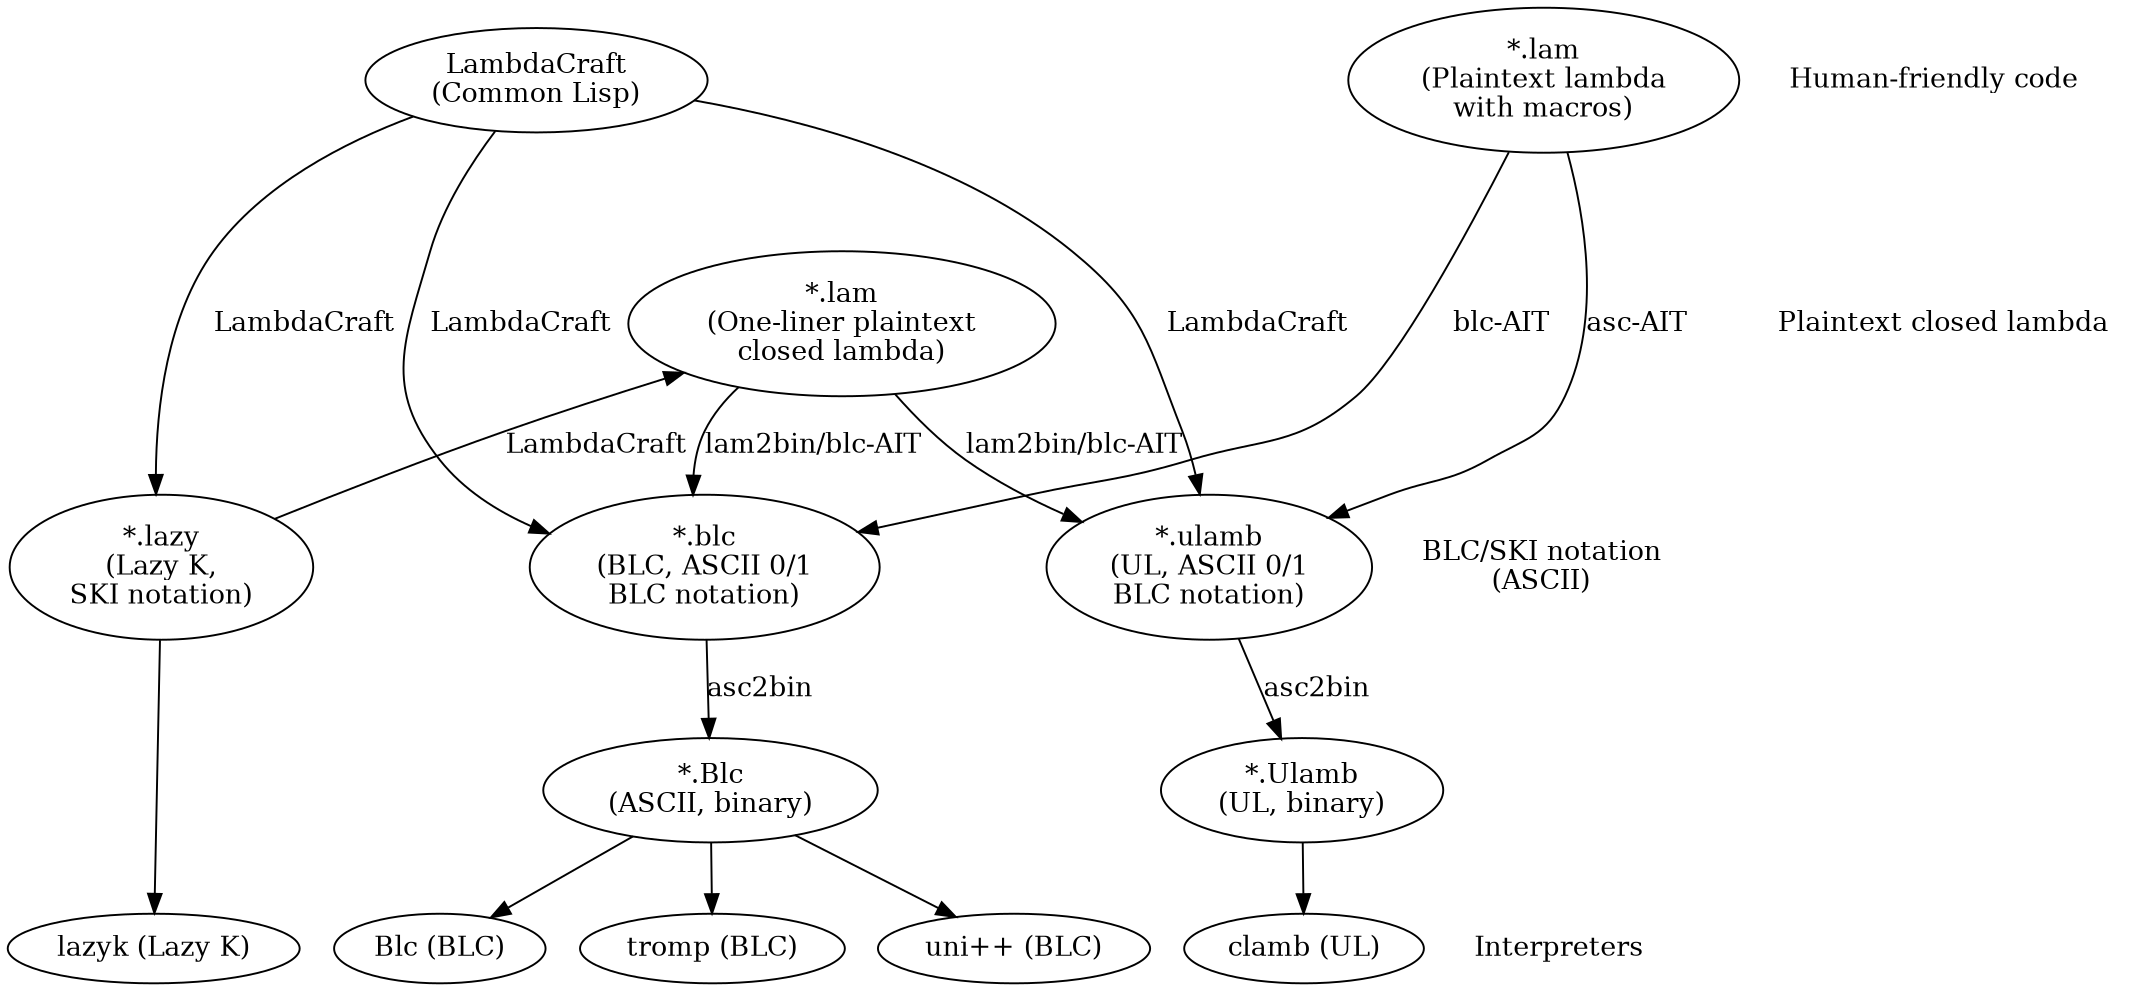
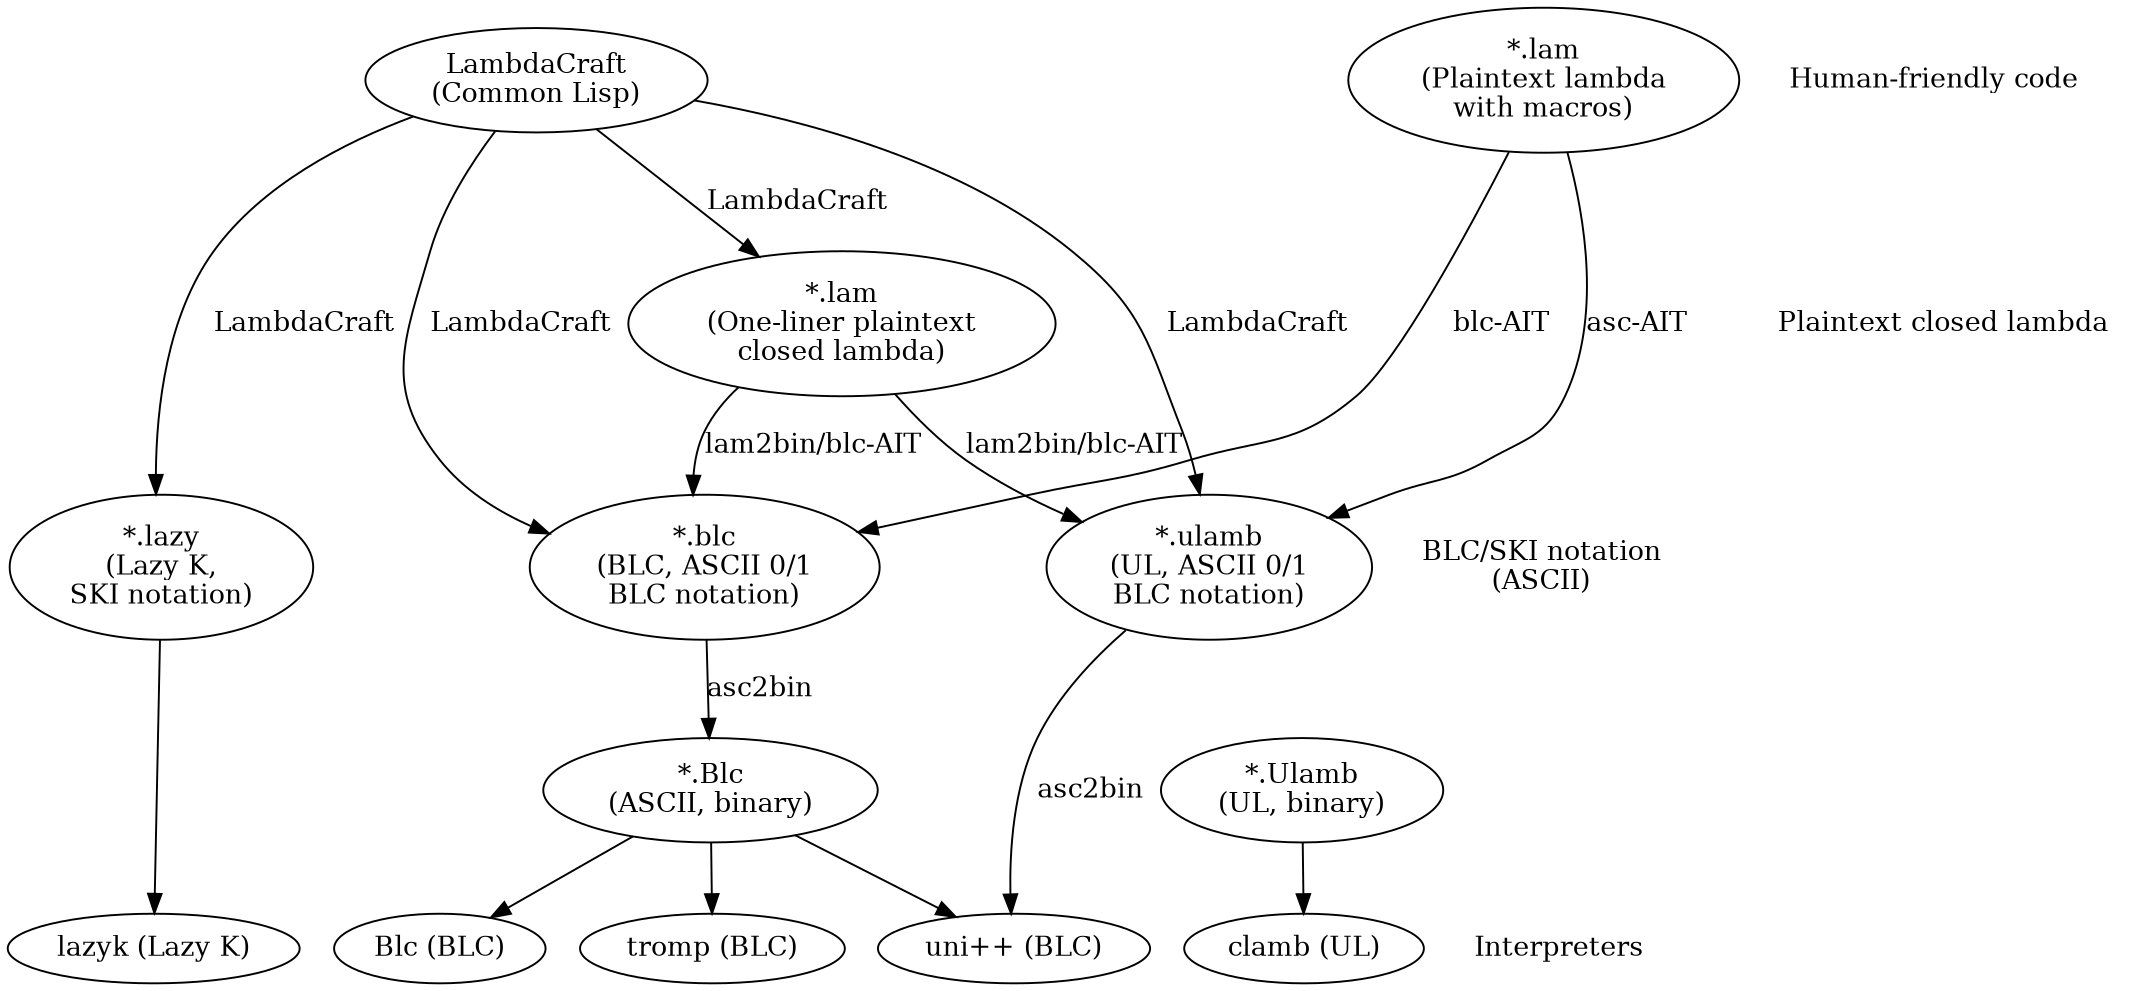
edge "*.lazy (Lazy K, SKI notation)" -> "*.lam (One-liner plaintext closed lambda)": now "LambdaCraft (Common Lisp)" -> "*.lam (One-liner plaintext closed lambda)"
edge "*.ulamb (UL, ASCII 0/1 BLC notation)" -> "*.Ulamb (UL, binary)": now "*.ulamb (UL, ASCII 0/1 BLC notation)" -> "uni++ (BLC)"
